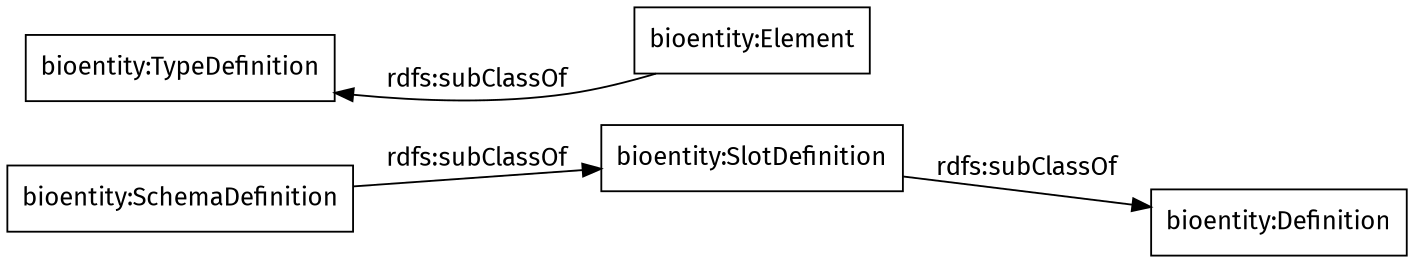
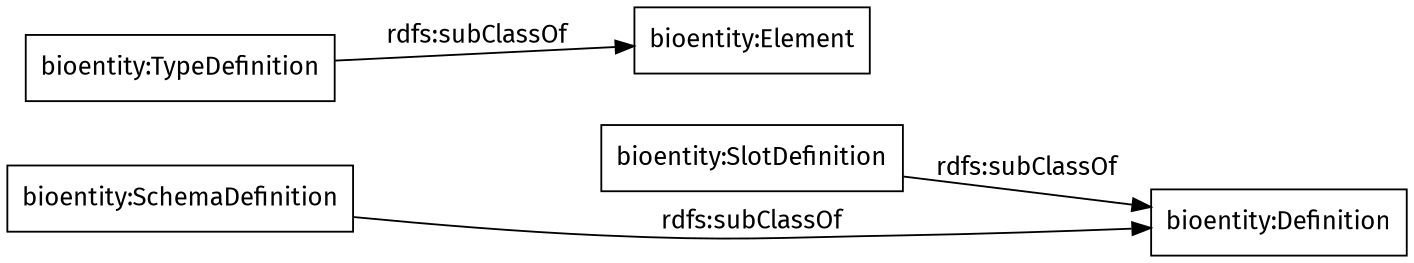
edge "bioentity:Element" -> "bioentity:TypeDefinition": reversed
edge "bioentity:SchemaDefinition" -> "bioentity:SlotDefinition": now "bioentity:SchemaDefinition" -> "bioentity:Definition"
